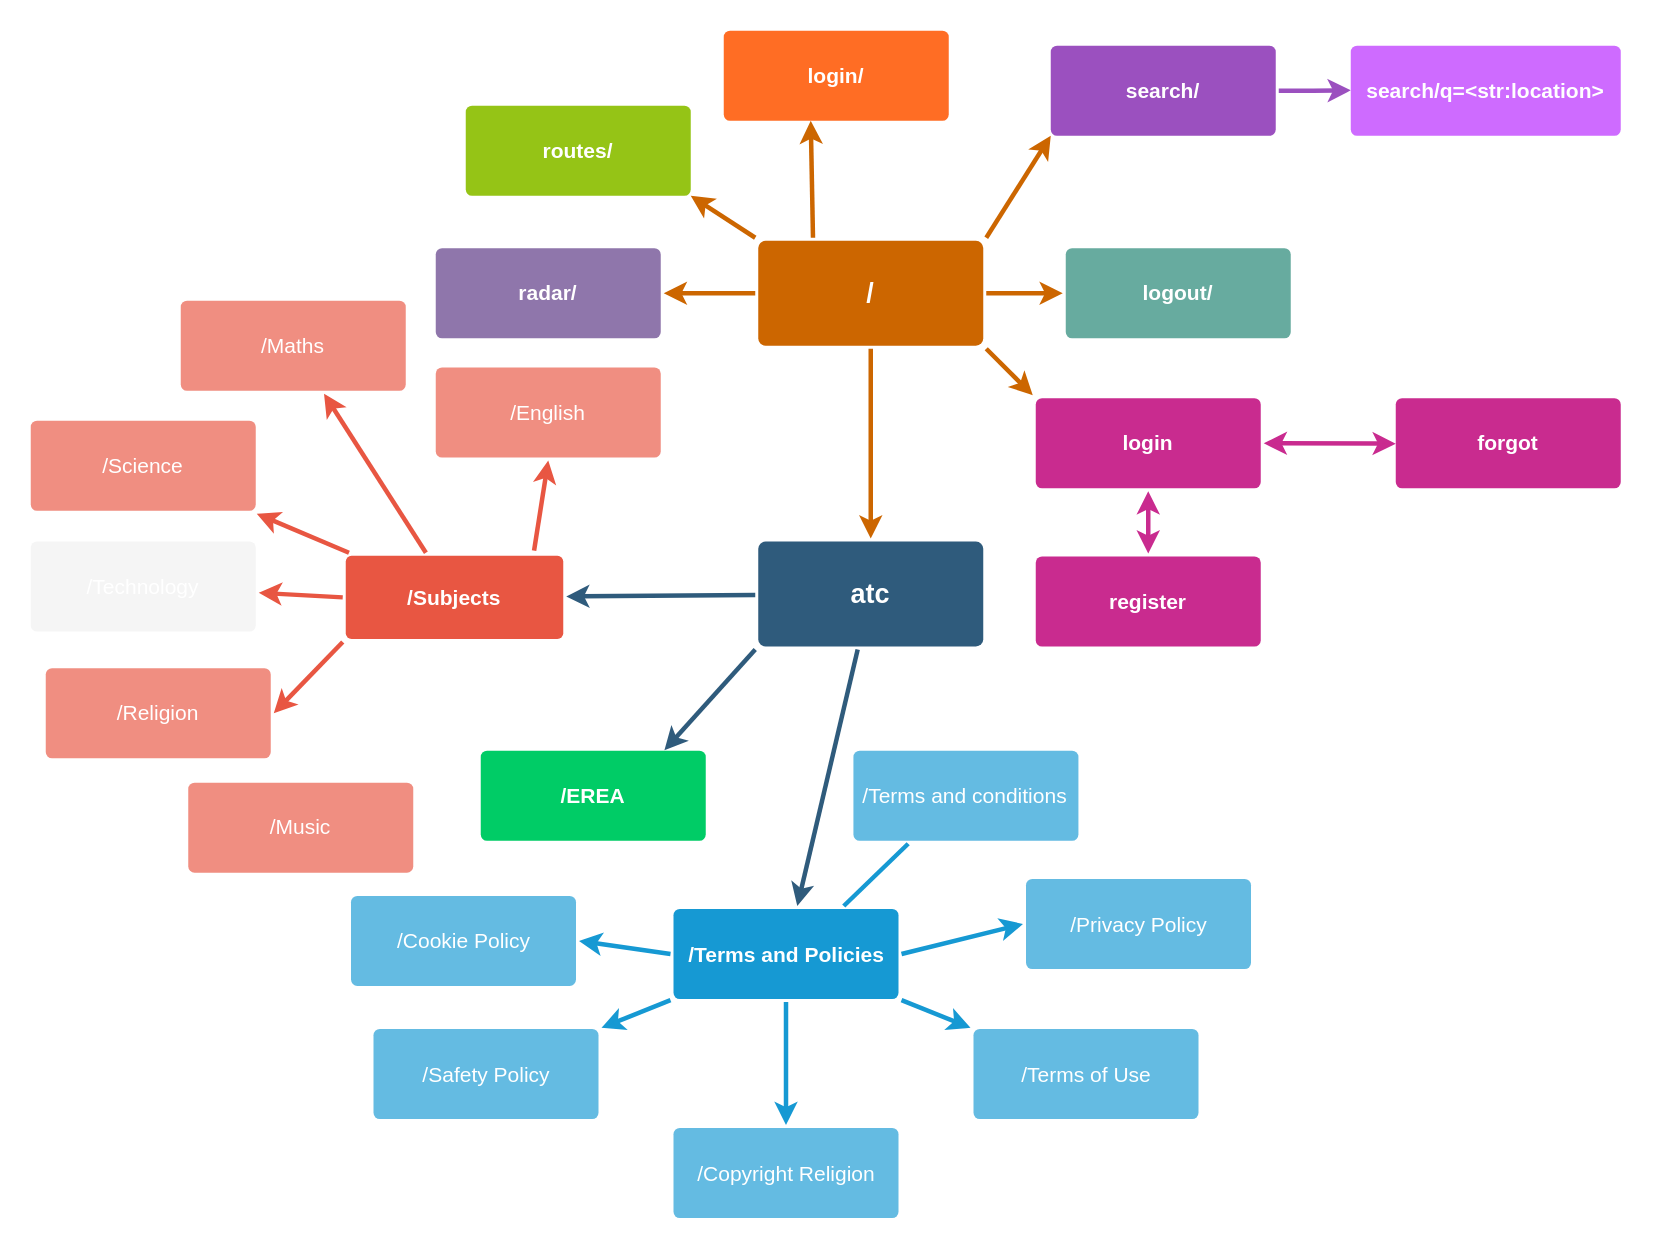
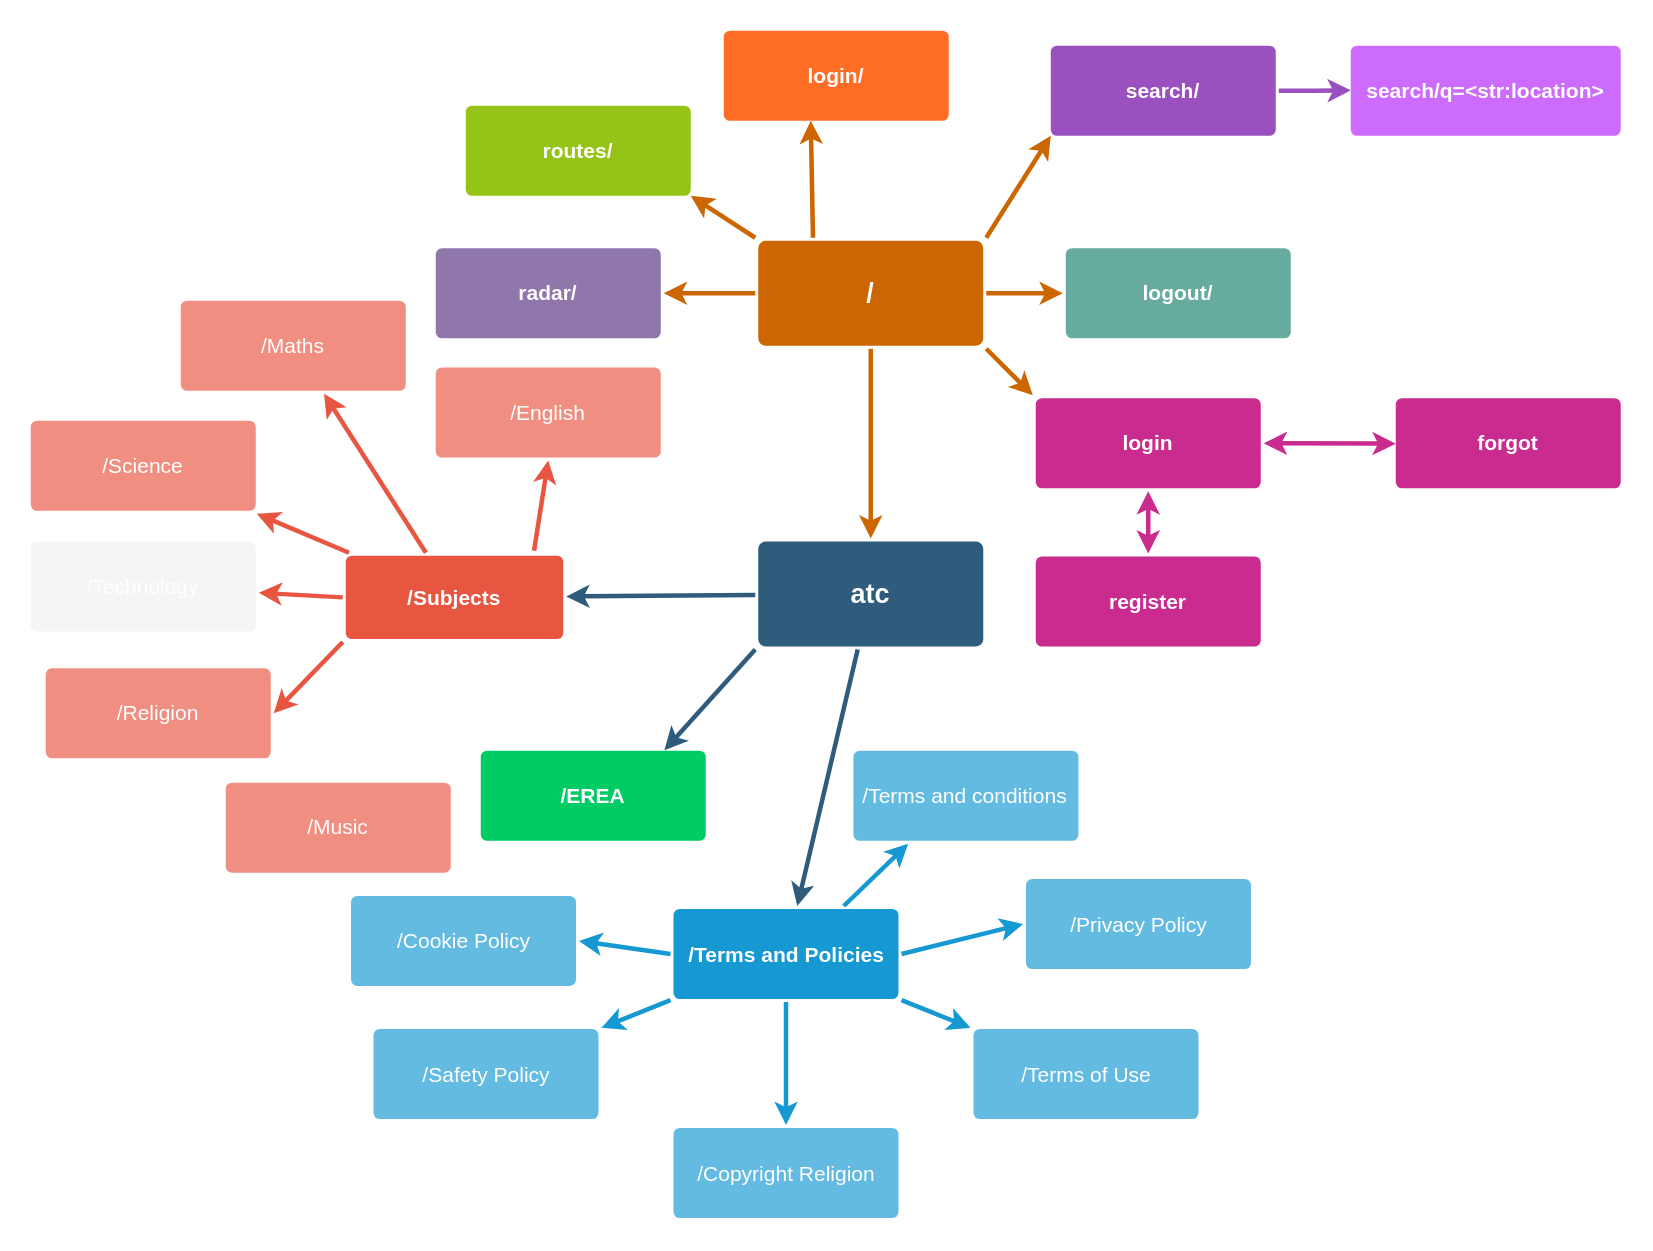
node "/Music": moved (301, 828) -> (338, 828)
edge "/Terms and conditions" -- "/Terms and Policies": arrowhead none -> classic
